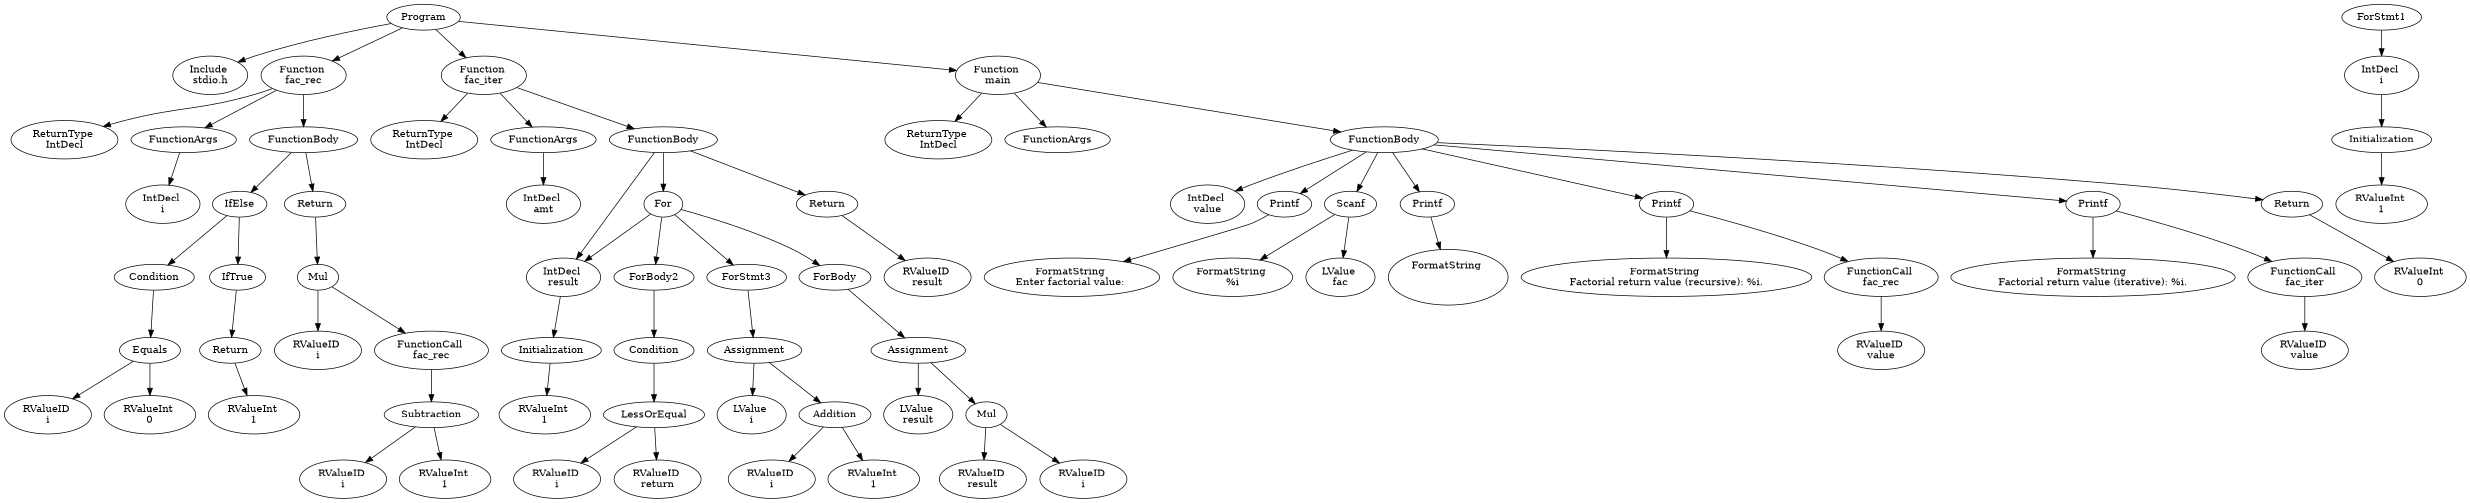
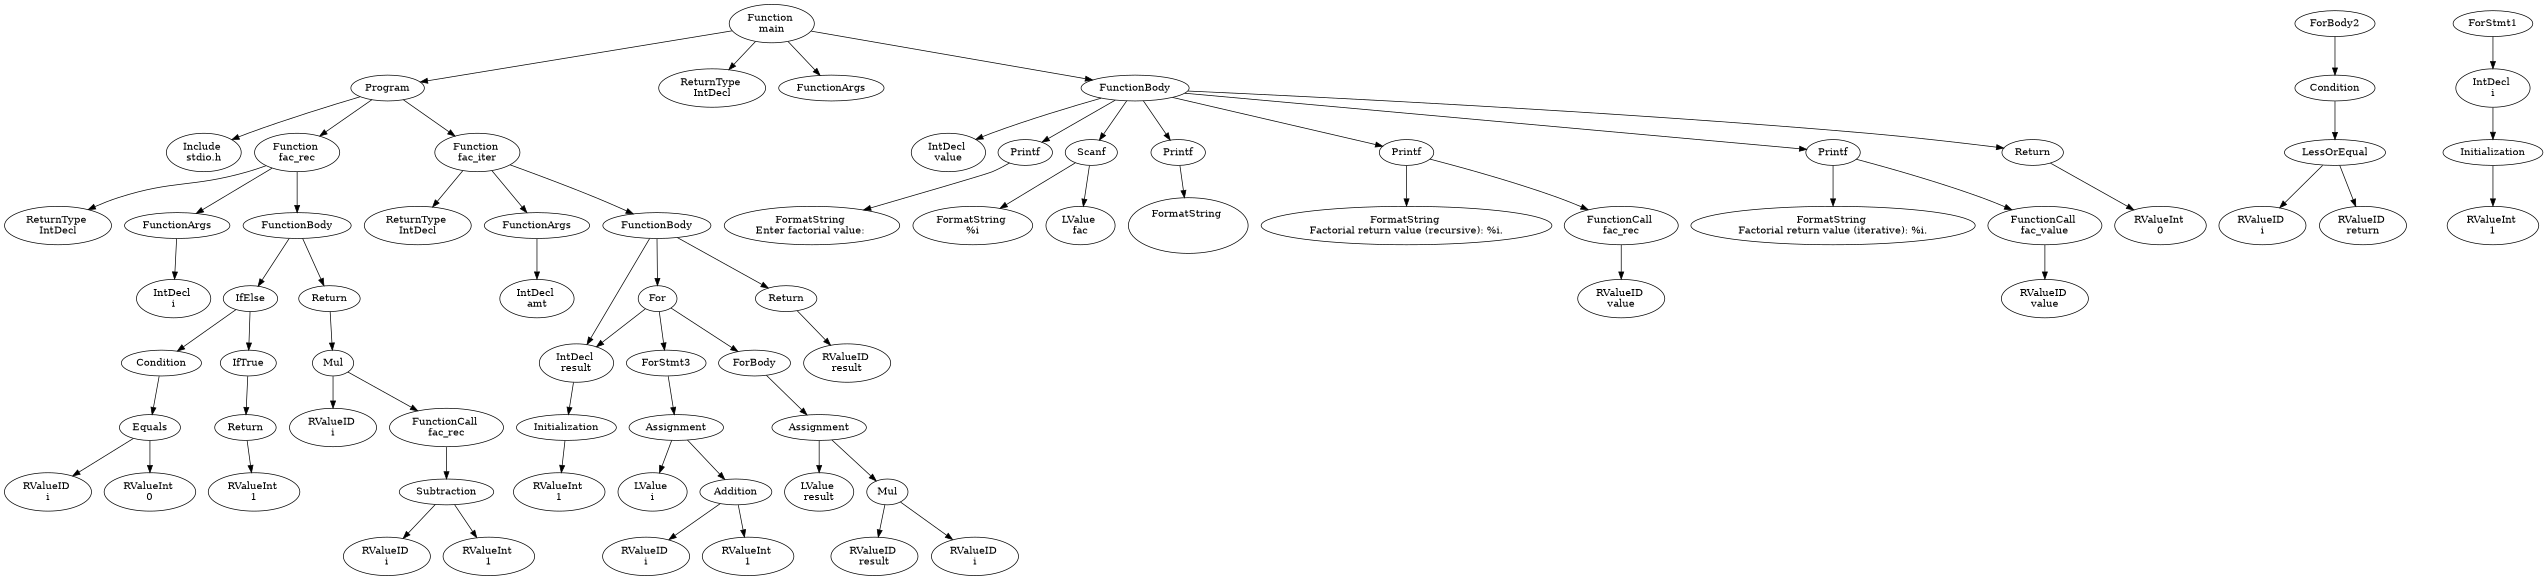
edge "Program" -> "Function main": reversed
edge "For" -> "ForBody2": removed
node "FunctionCall fac_iter": label "FunctionCall fac_iter" -> "FunctionCall fac_value"
